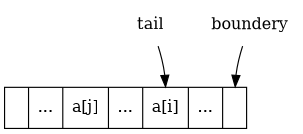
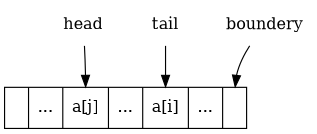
node "head": added
